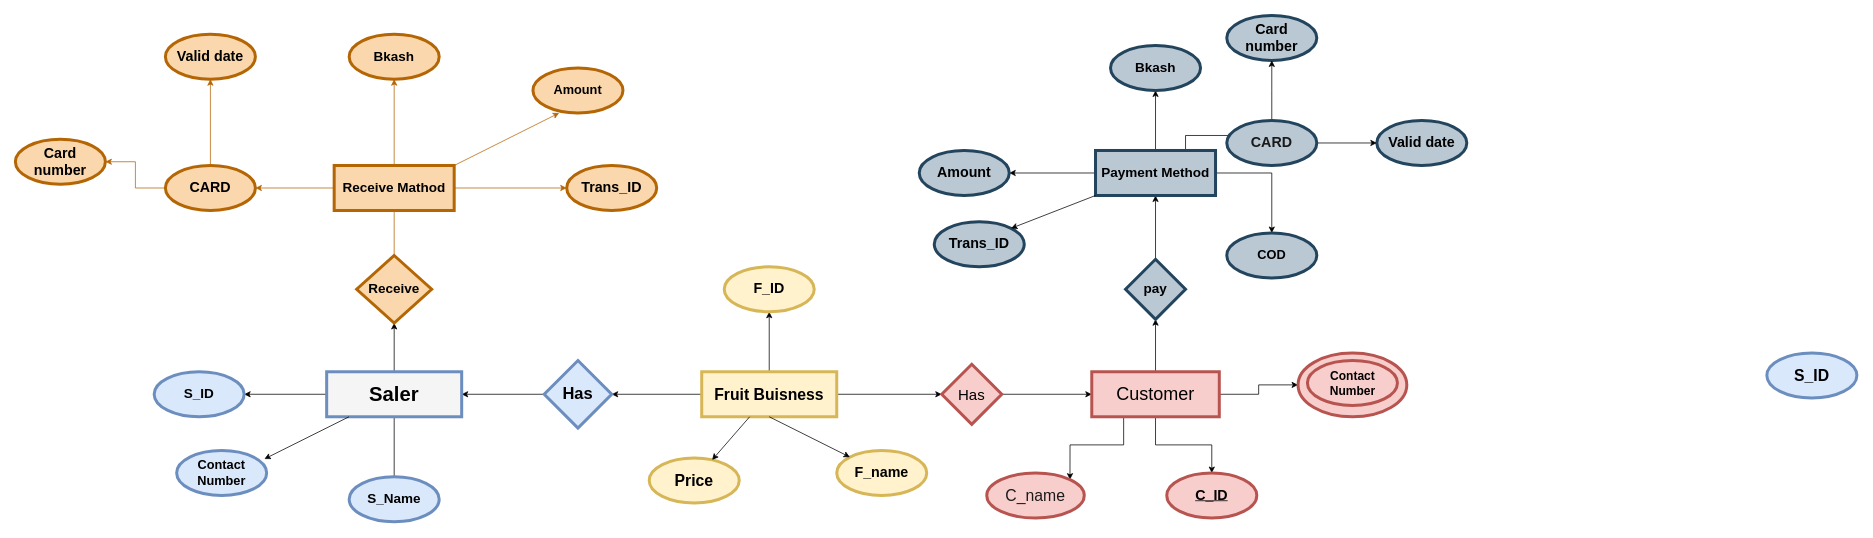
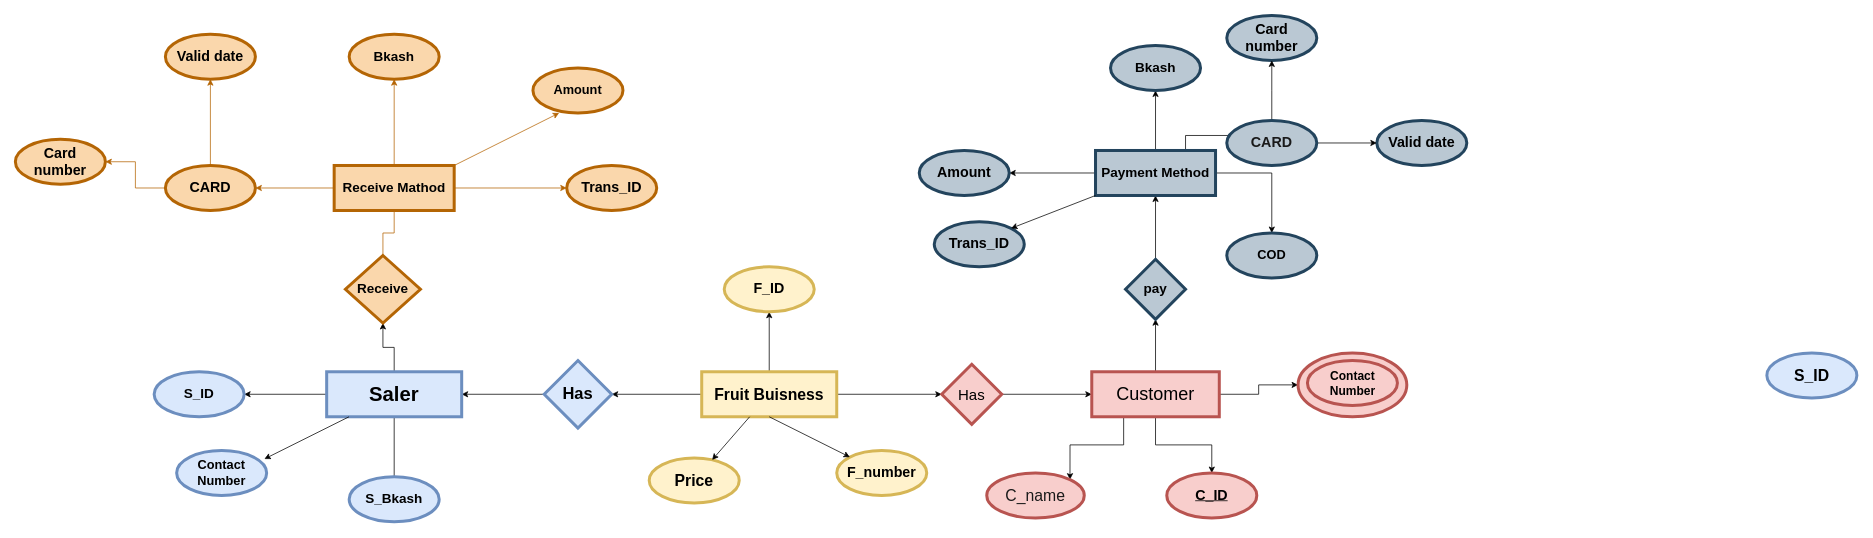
node "Receive": moved (394, 289) -> (383, 289)
node "Saler": fillcolor #f5f5f5 -> #dae8fc
node "F_name": label "F_name" -> "F_number"
node "S_Name": label "S_Name" -> "S_Bkash"
